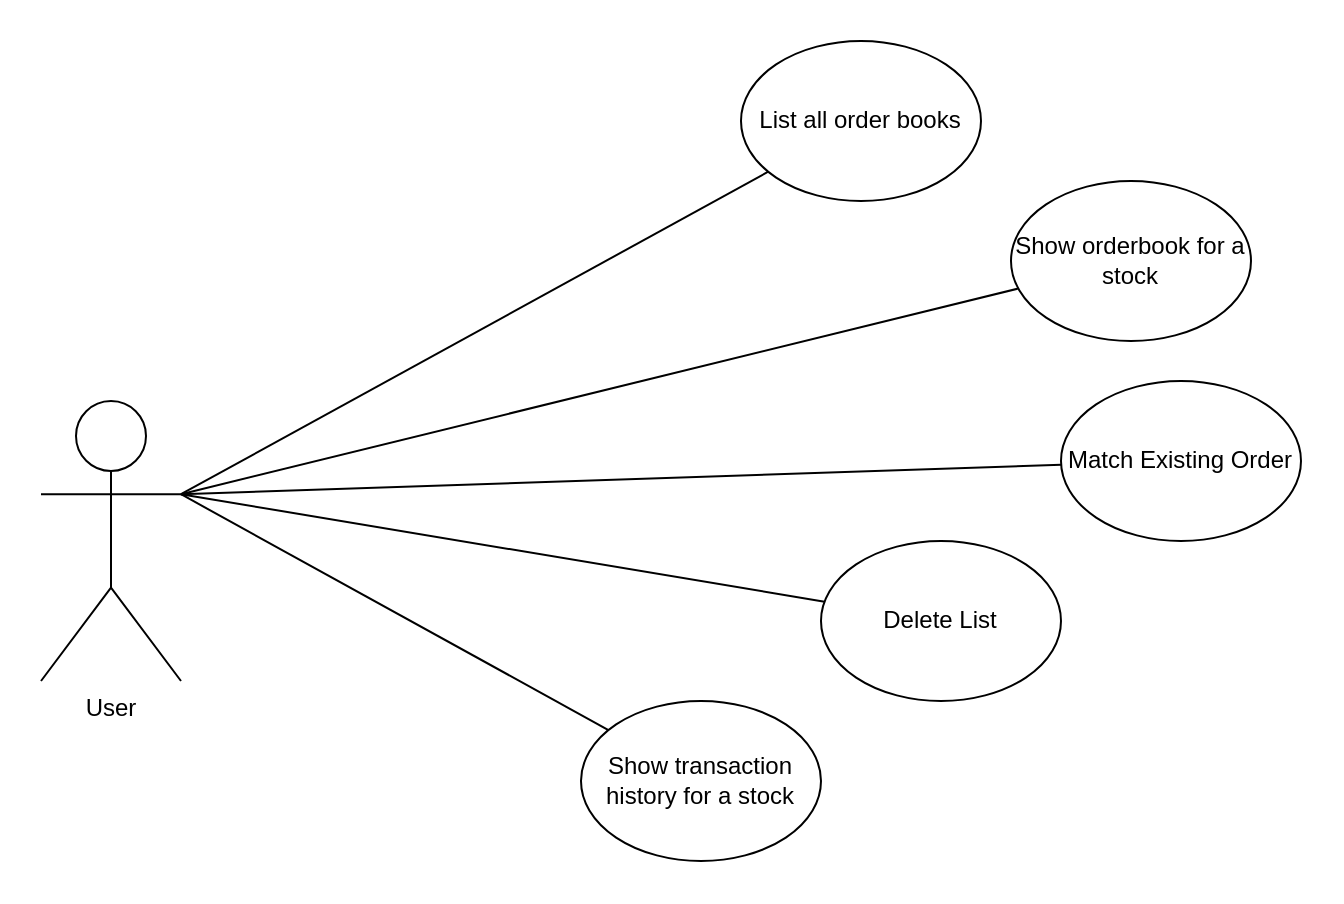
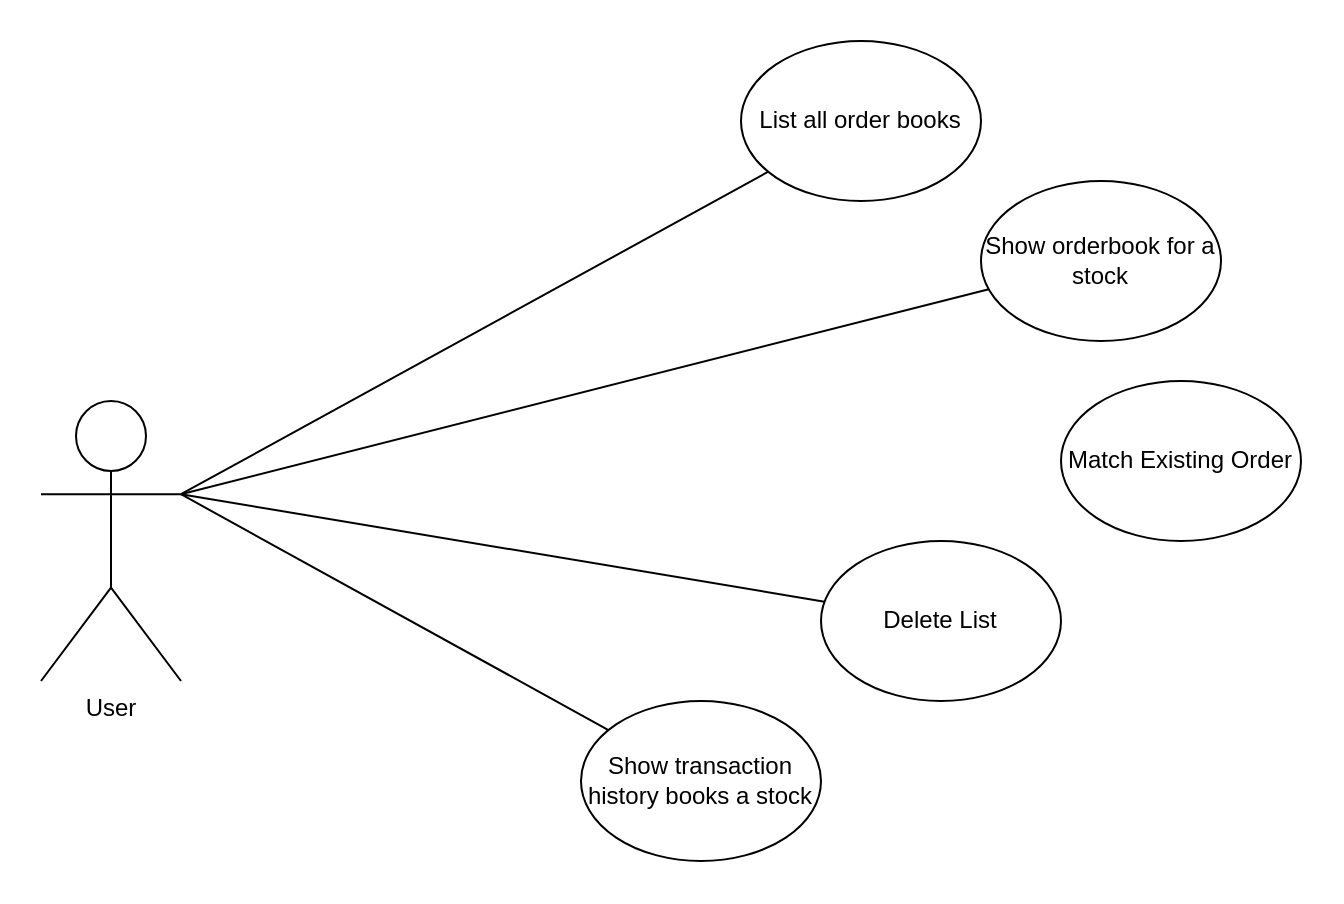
node "Show orderbook for a stock": moved (1131, 261) -> (1101, 261)
edge "Match Existing Order" -- "User": removed
node "Show transaction history for a stock": label "Show transaction history for a stock" -> "Show transaction history books a stock"
